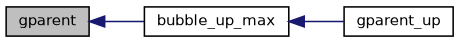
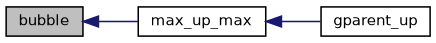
node "gparent": label "gparent" -> "bubble"
node "bubble_up_max": label "bubble_up_max" -> "max_up_max"
